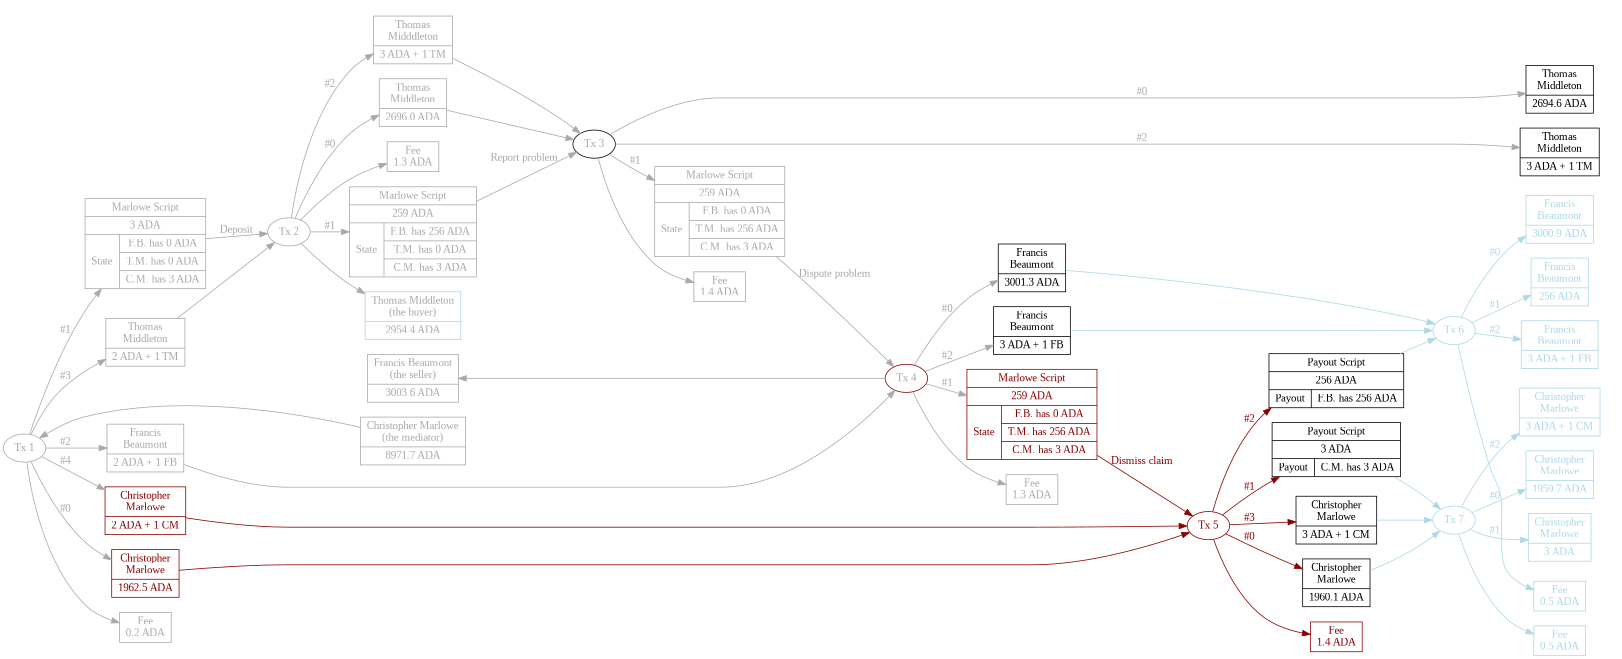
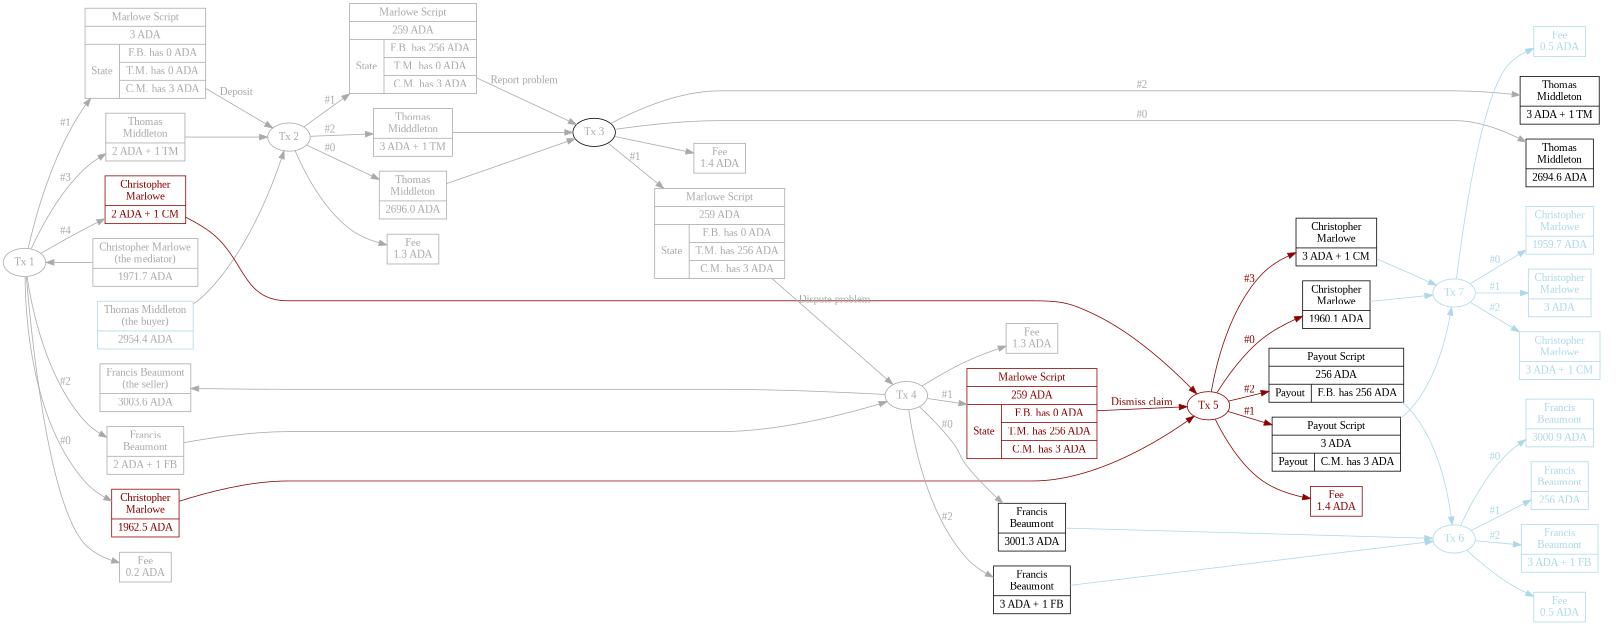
edge "Tx 2" -> "Thomas Middleton": reversed
node "Tx 4": color darkred -> darkgray
node "Christopher Marlowe": text "8971.7 ADA" -> "1971.7 ADA"
